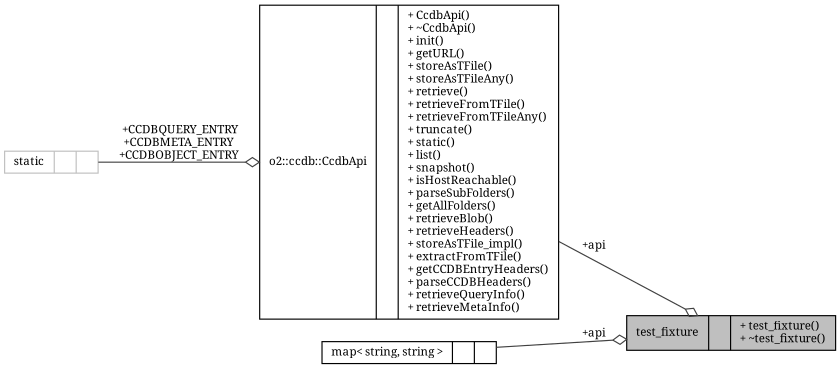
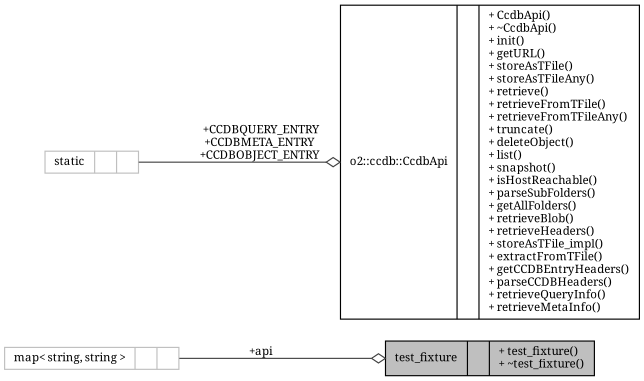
node "o2::ccdb::CcdbApi": text "+ static()" -> "+ deleteObject()"
edge "o2::ccdb::CcdbApi" -> "test_fixture": removed, label "+api"
node "map< string, string >": color black -> grey75
